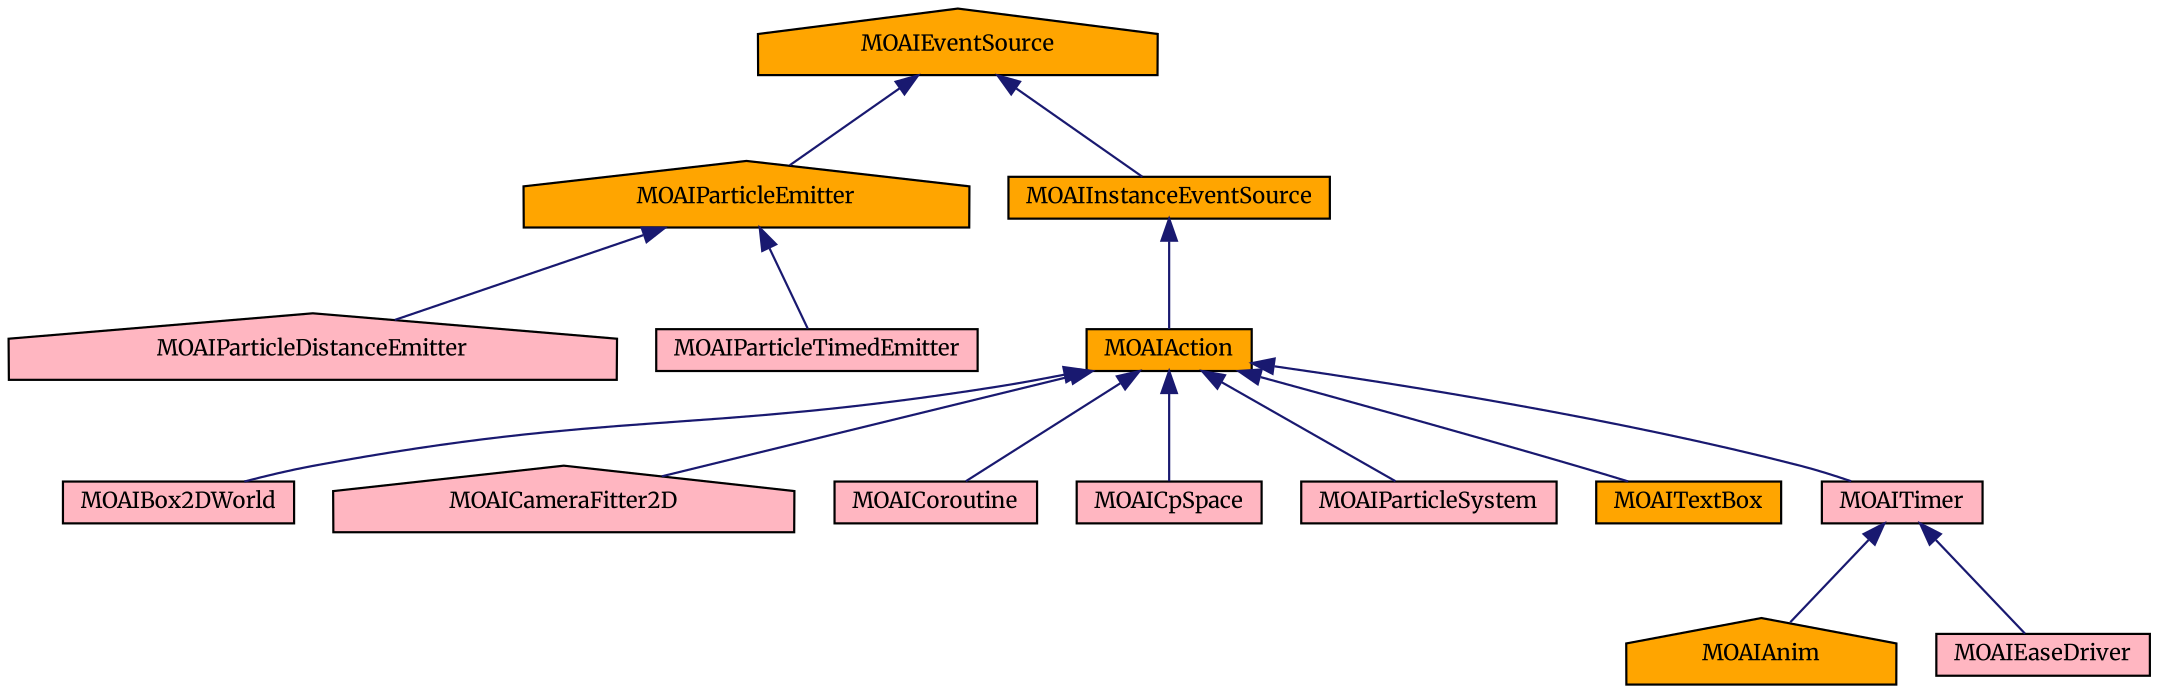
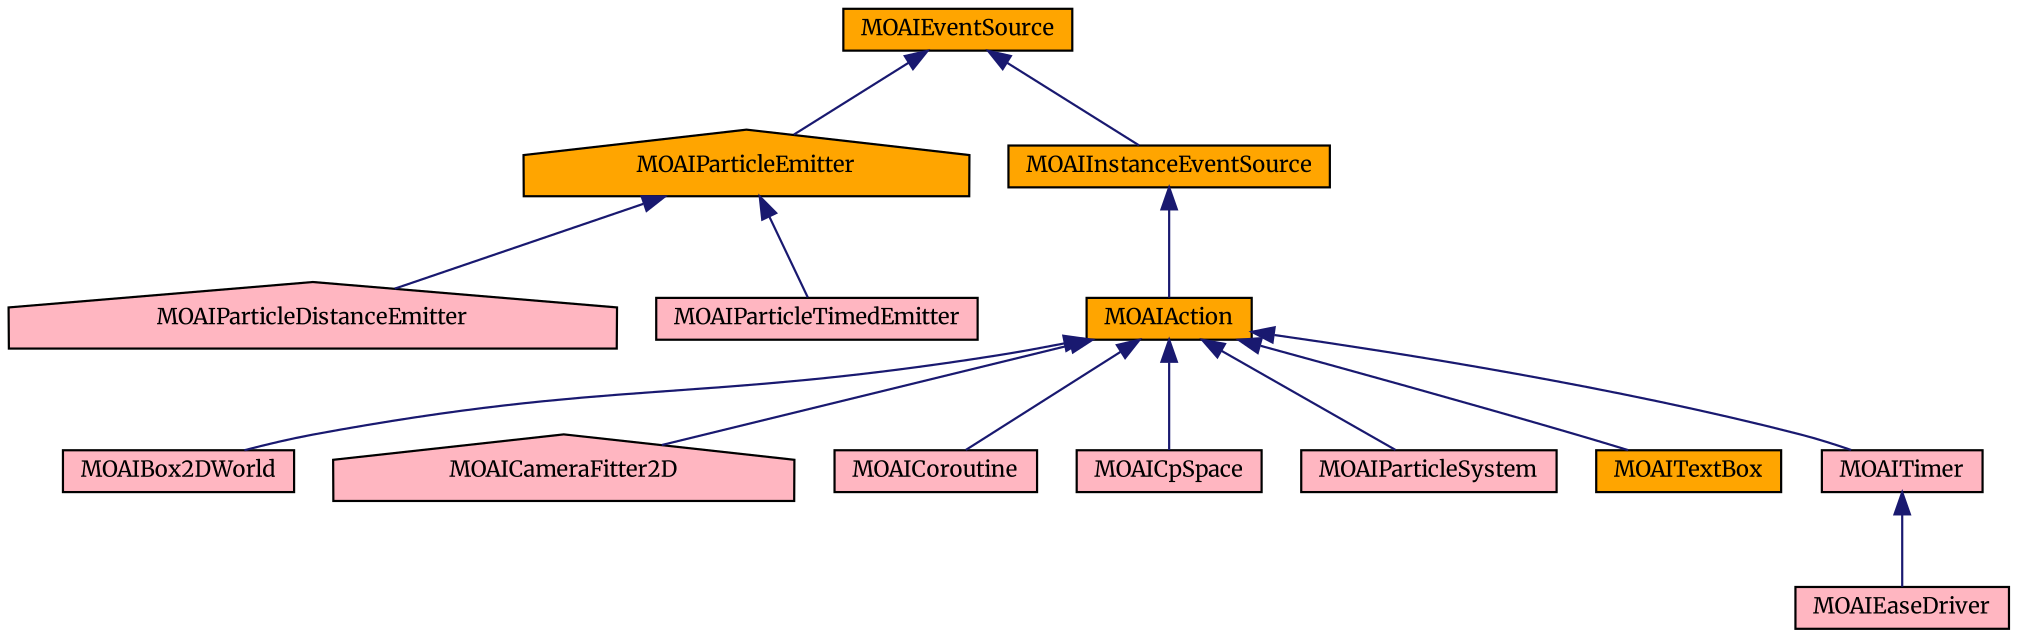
node "MOAIEventSource": shape house -> box
node "MOAIAnim": removed
